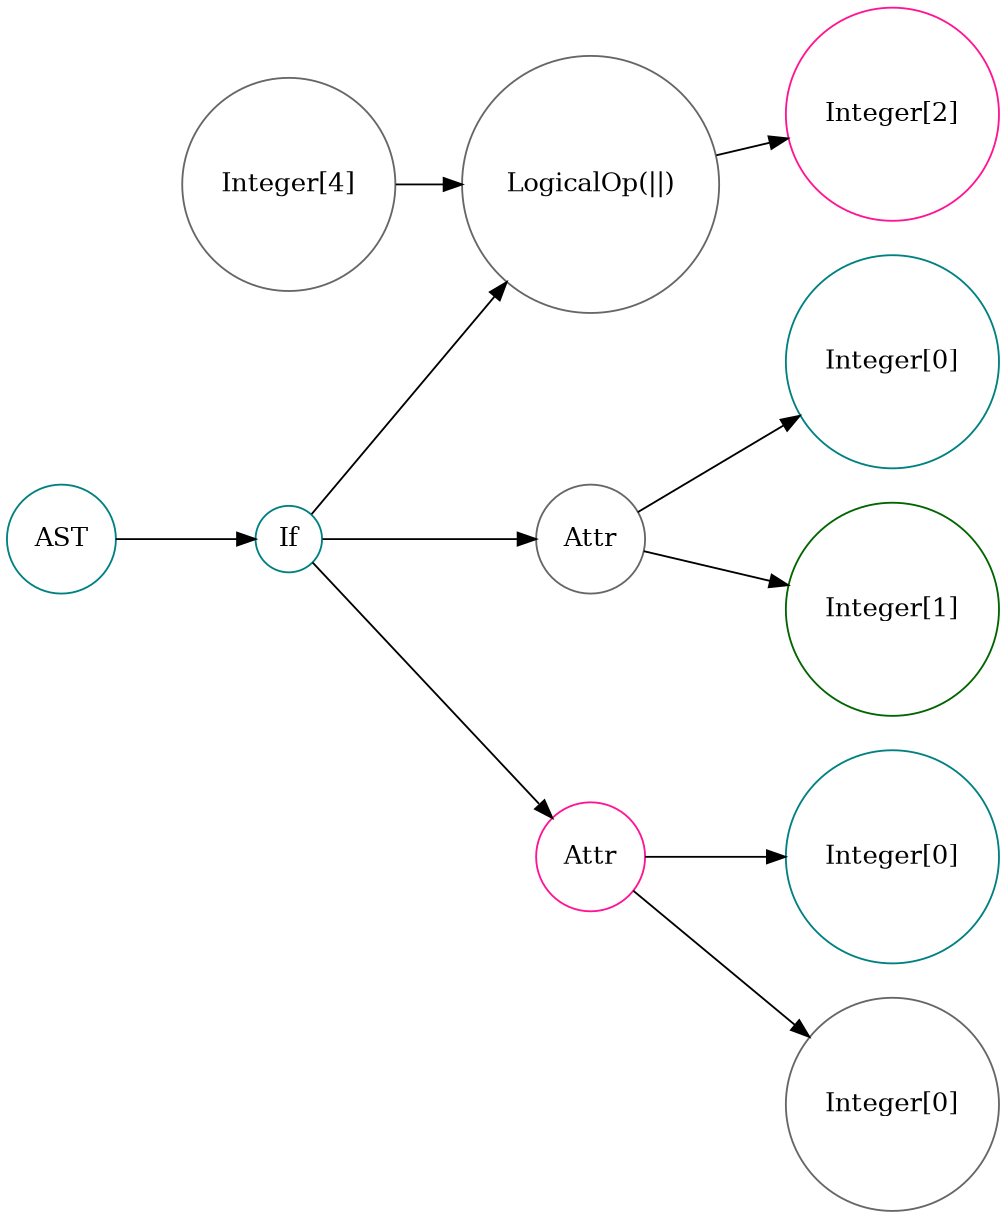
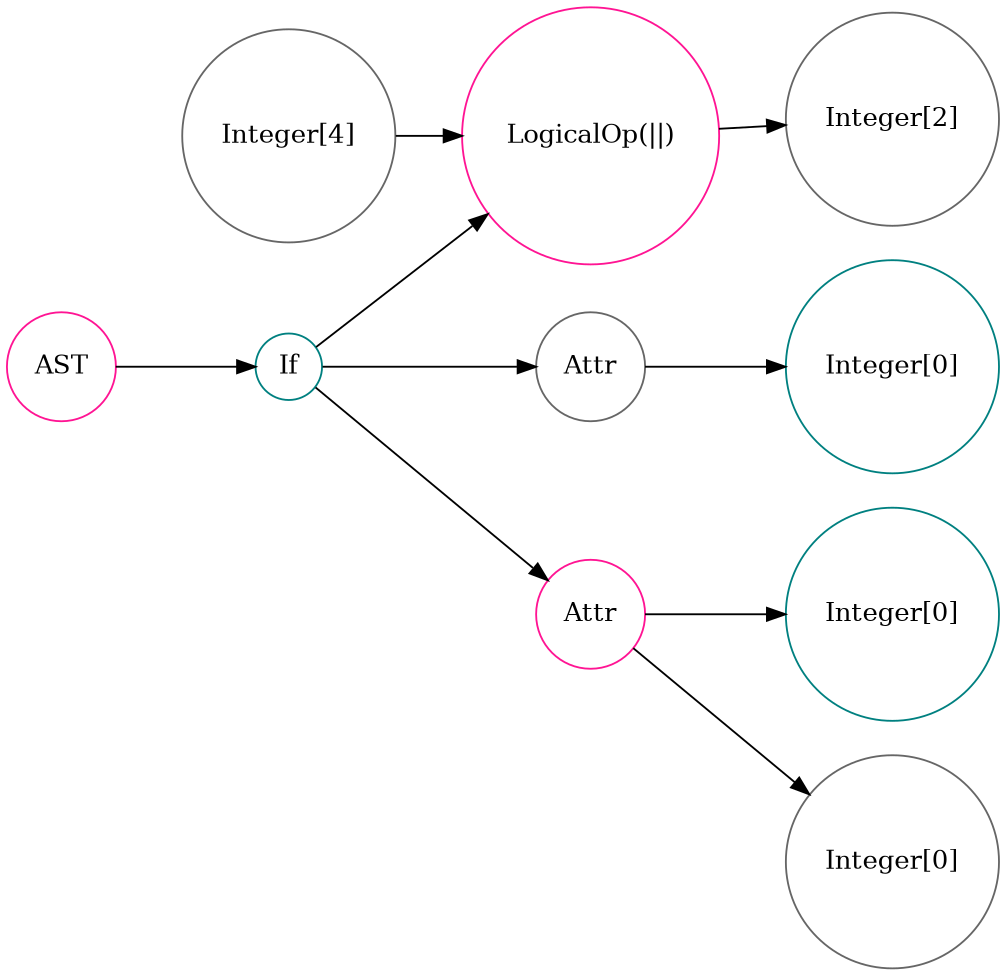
node "Integer[2]": color deeppink -> gray40
node "LogicalOp(||)": color gray40 -> deeppink
node "AST": color teal -> deeppink
node "Integer[1]": removed
